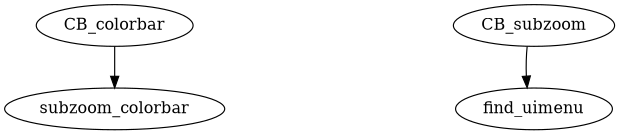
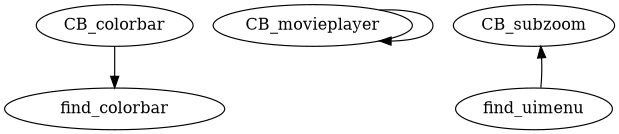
node "CB_movieplayer": added
edge "CB_subzoom" -> "find_uimenu": reversed
node "subzoom_colorbar": label "subzoom_colorbar" -> "find_colorbar"
